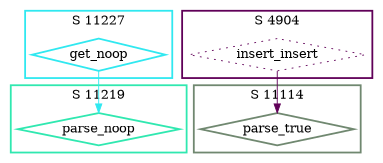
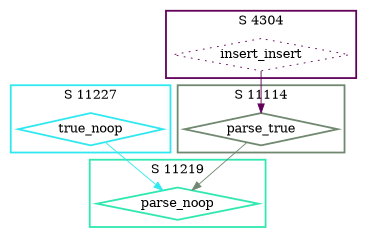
cluster "S 4904": label "S 4904" -> "S 4304"
node "get_noop": label "get_noop" -> "true_noop"
edge "parse_true" -> "parse_noop": added
